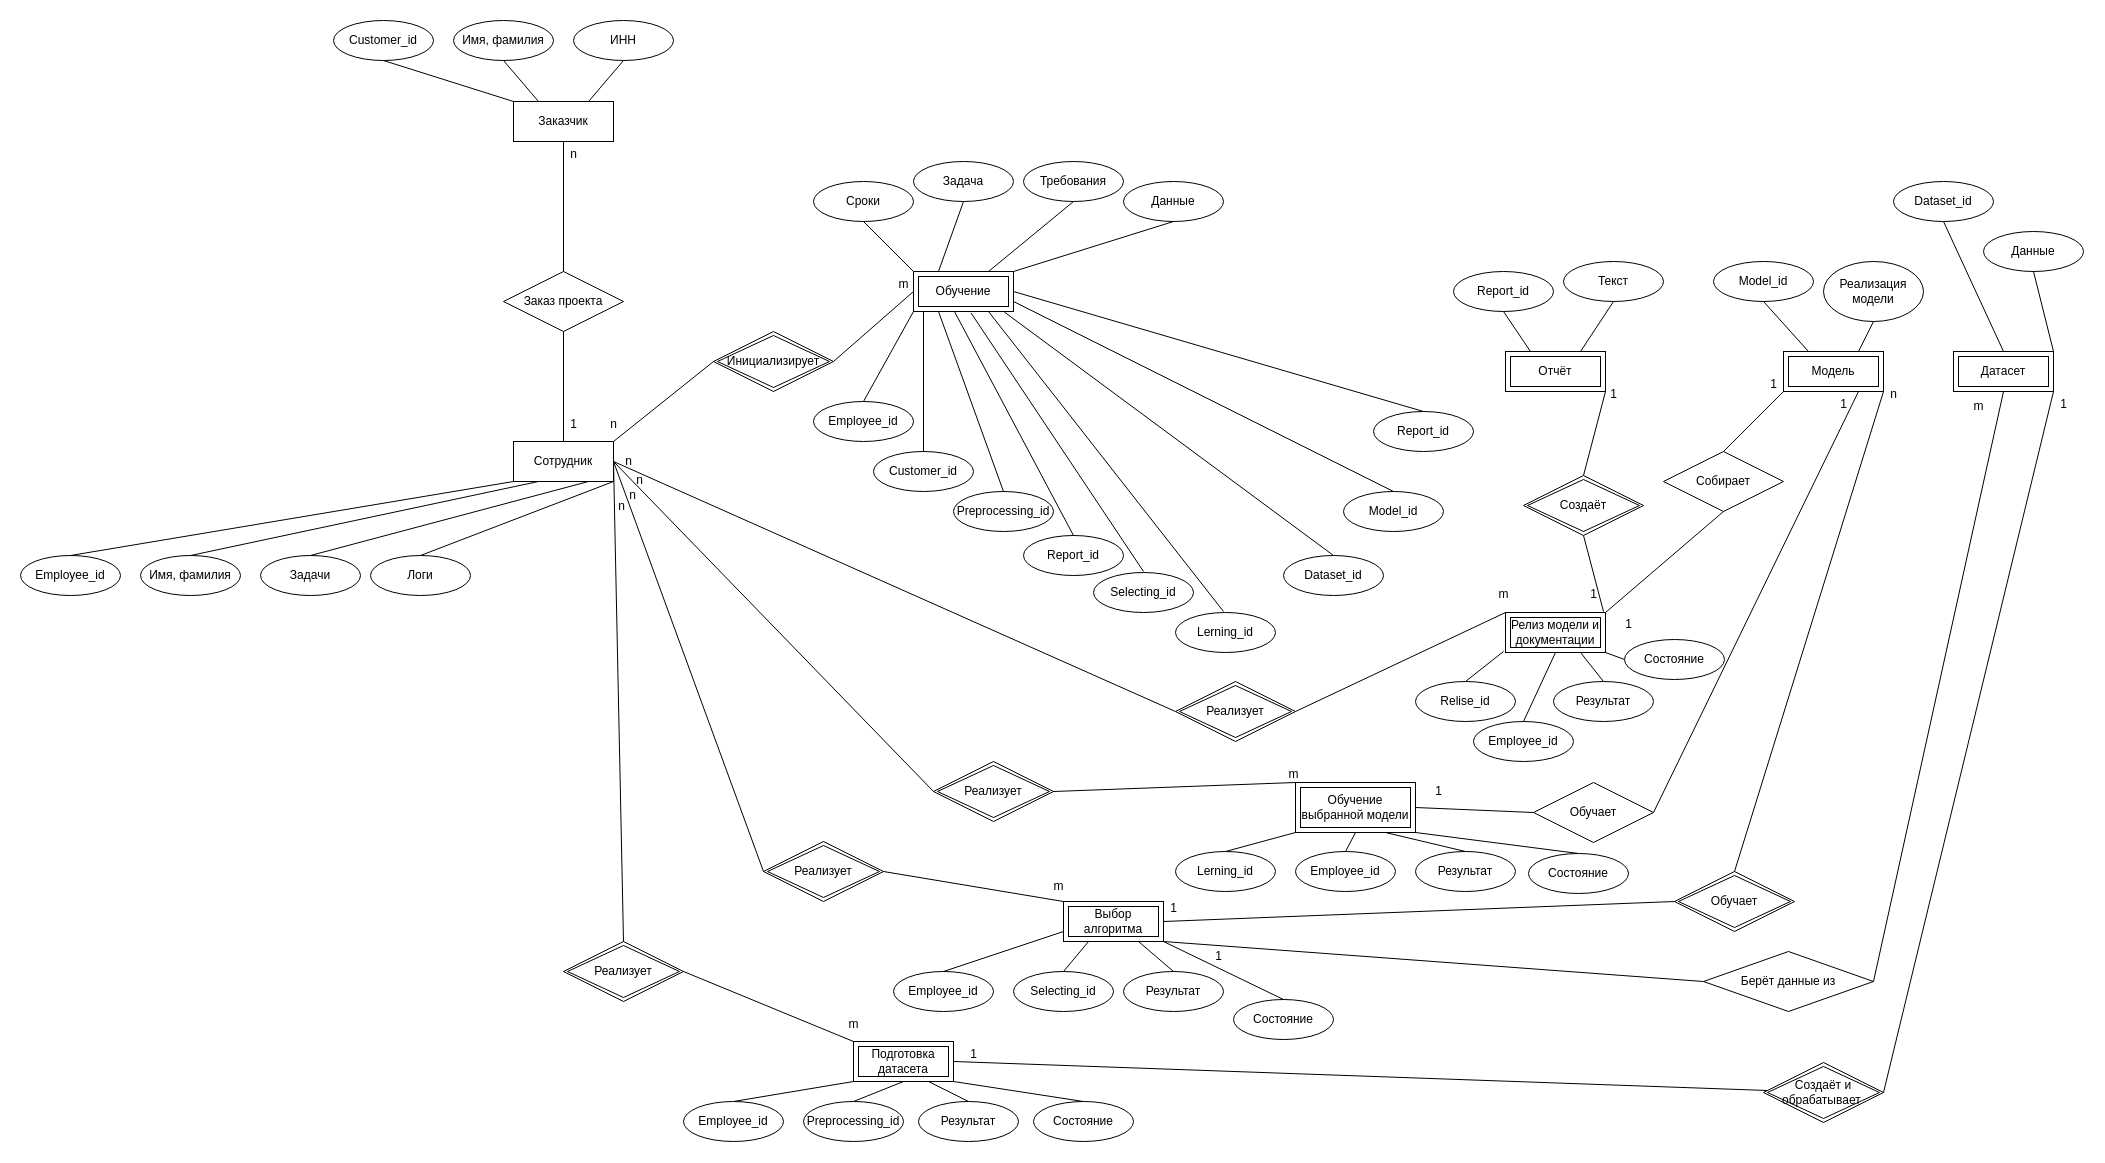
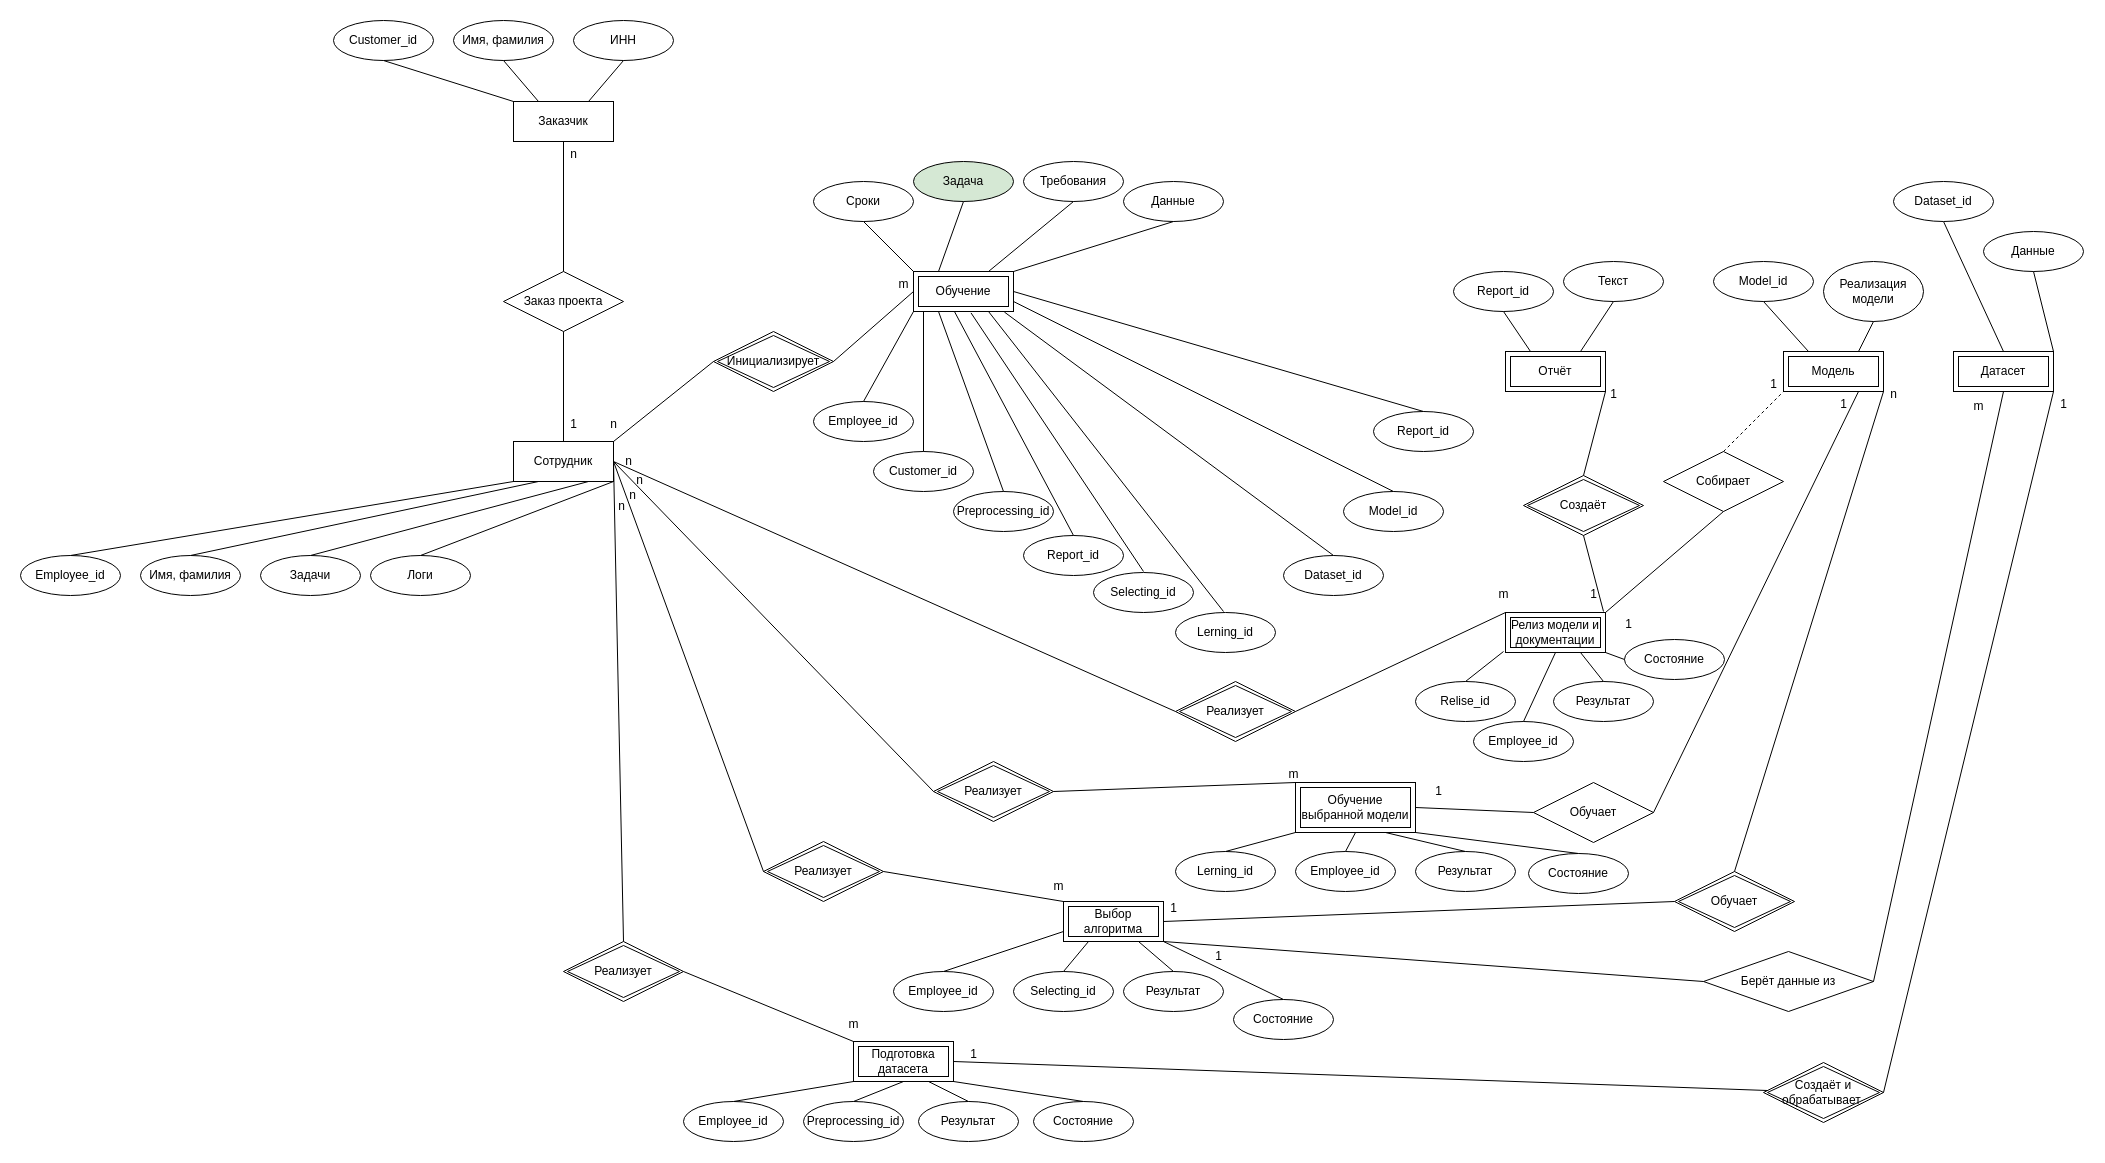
node "Задача": fillcolor #ffffff -> #d5e8d4
edge "Модель" -- "Собирает": style solid -> dashed
